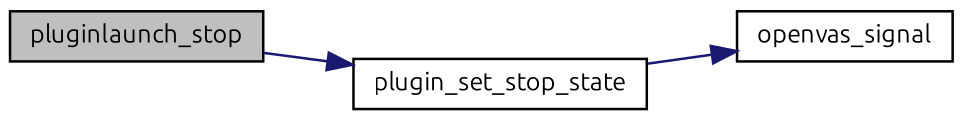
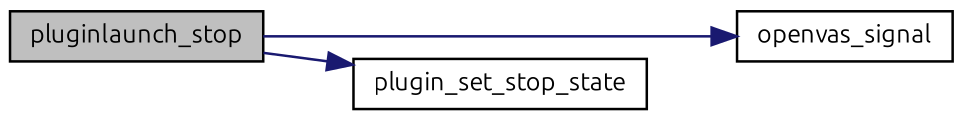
edge "plugin_set_stop_state" -> "openvas_signal": now "pluginlaunch_stop" -> "openvas_signal"
